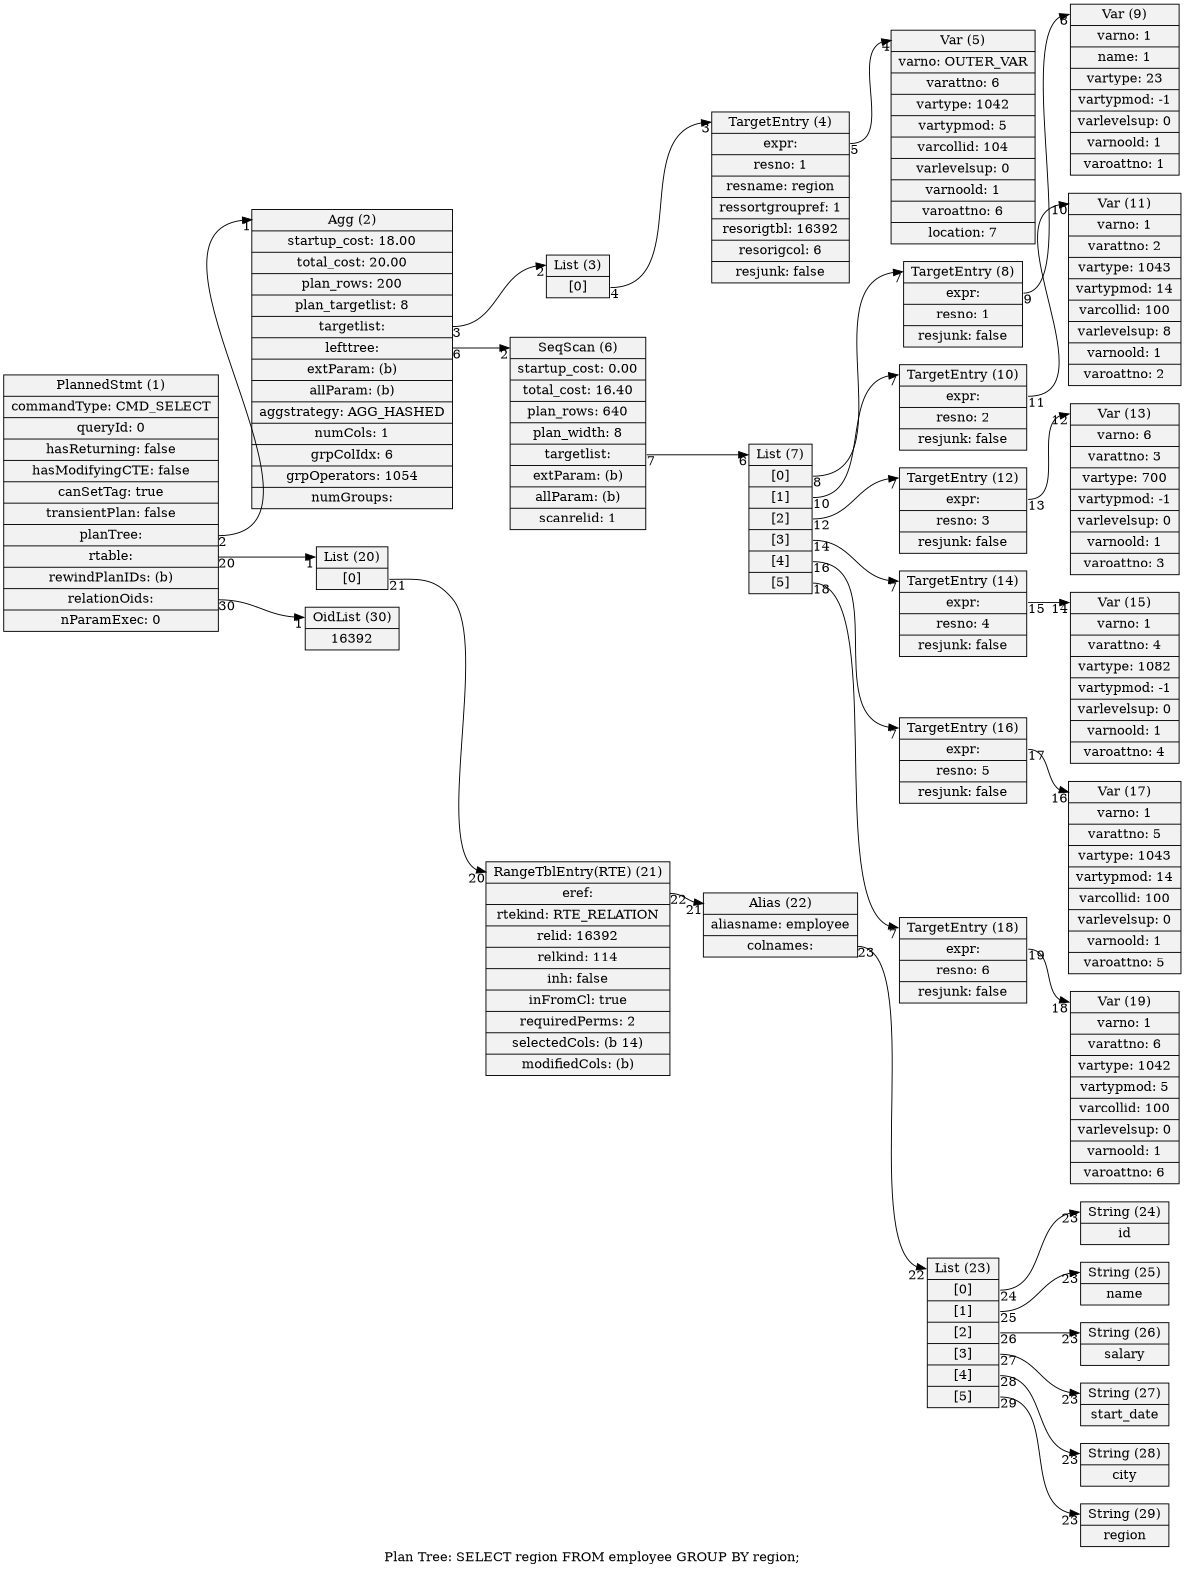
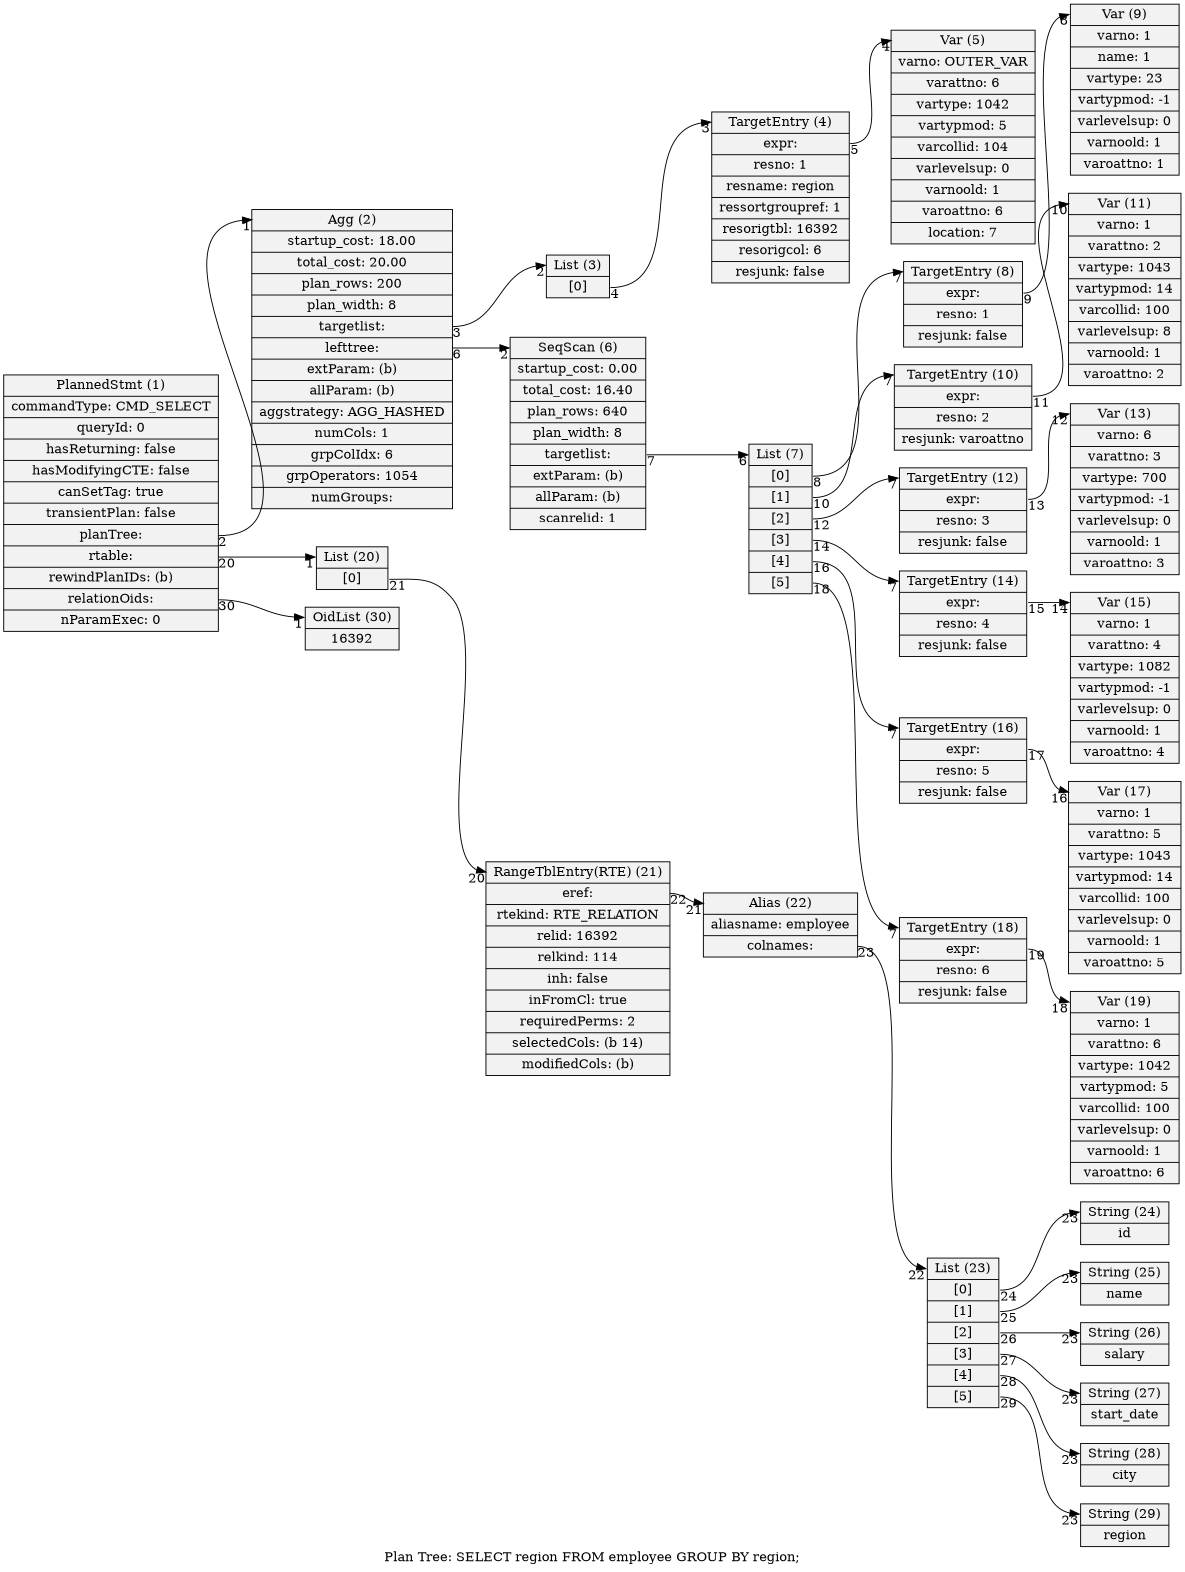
node "Agg (2)": text "plan_targetlist: 8" -> "plan_width: 8"
node "TargetEntry (10)": text "resjunk: false" -> "resjunk: varoattno"
